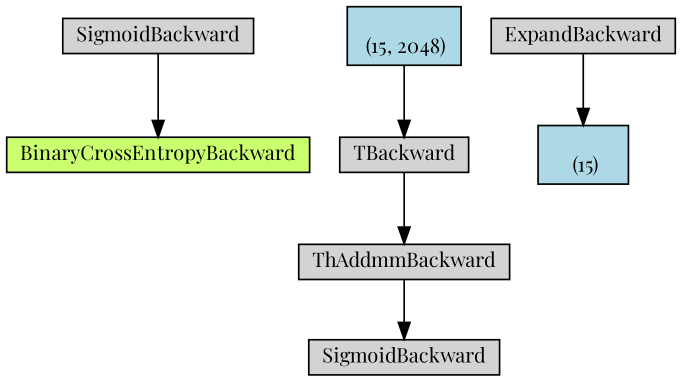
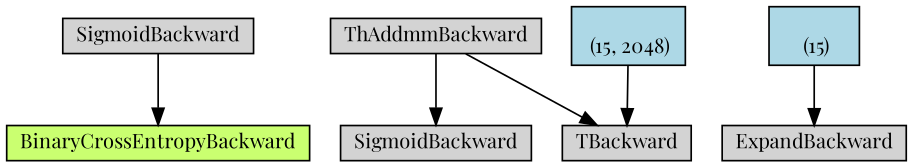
edge "ExpandBackward" -> "(15)": reversed
edge "TBackward" -> "ThAddmmBackward": reversed
